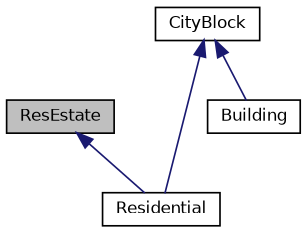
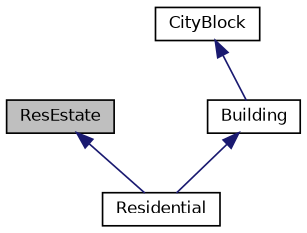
edge "Residential" -> "CityBlock": now "Residential" -> "Building"
